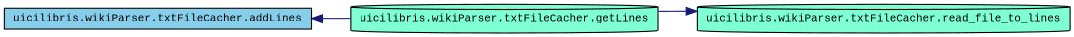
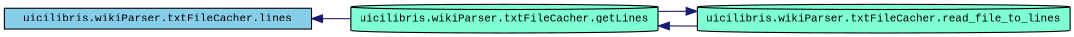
node "uicilibris.wikiParser.txtFileCacher.addLines": label "uicilibris.wikiParser.txtFileCacher.addLines" -> "uicilibris.wikiParser.txtFileCacher.lines"
edge "uicilibris.wikiParser.txtFileCacher.read_file_to_lines" -> "uicilibris.wikiParser.txtFileCacher.getLines": added
